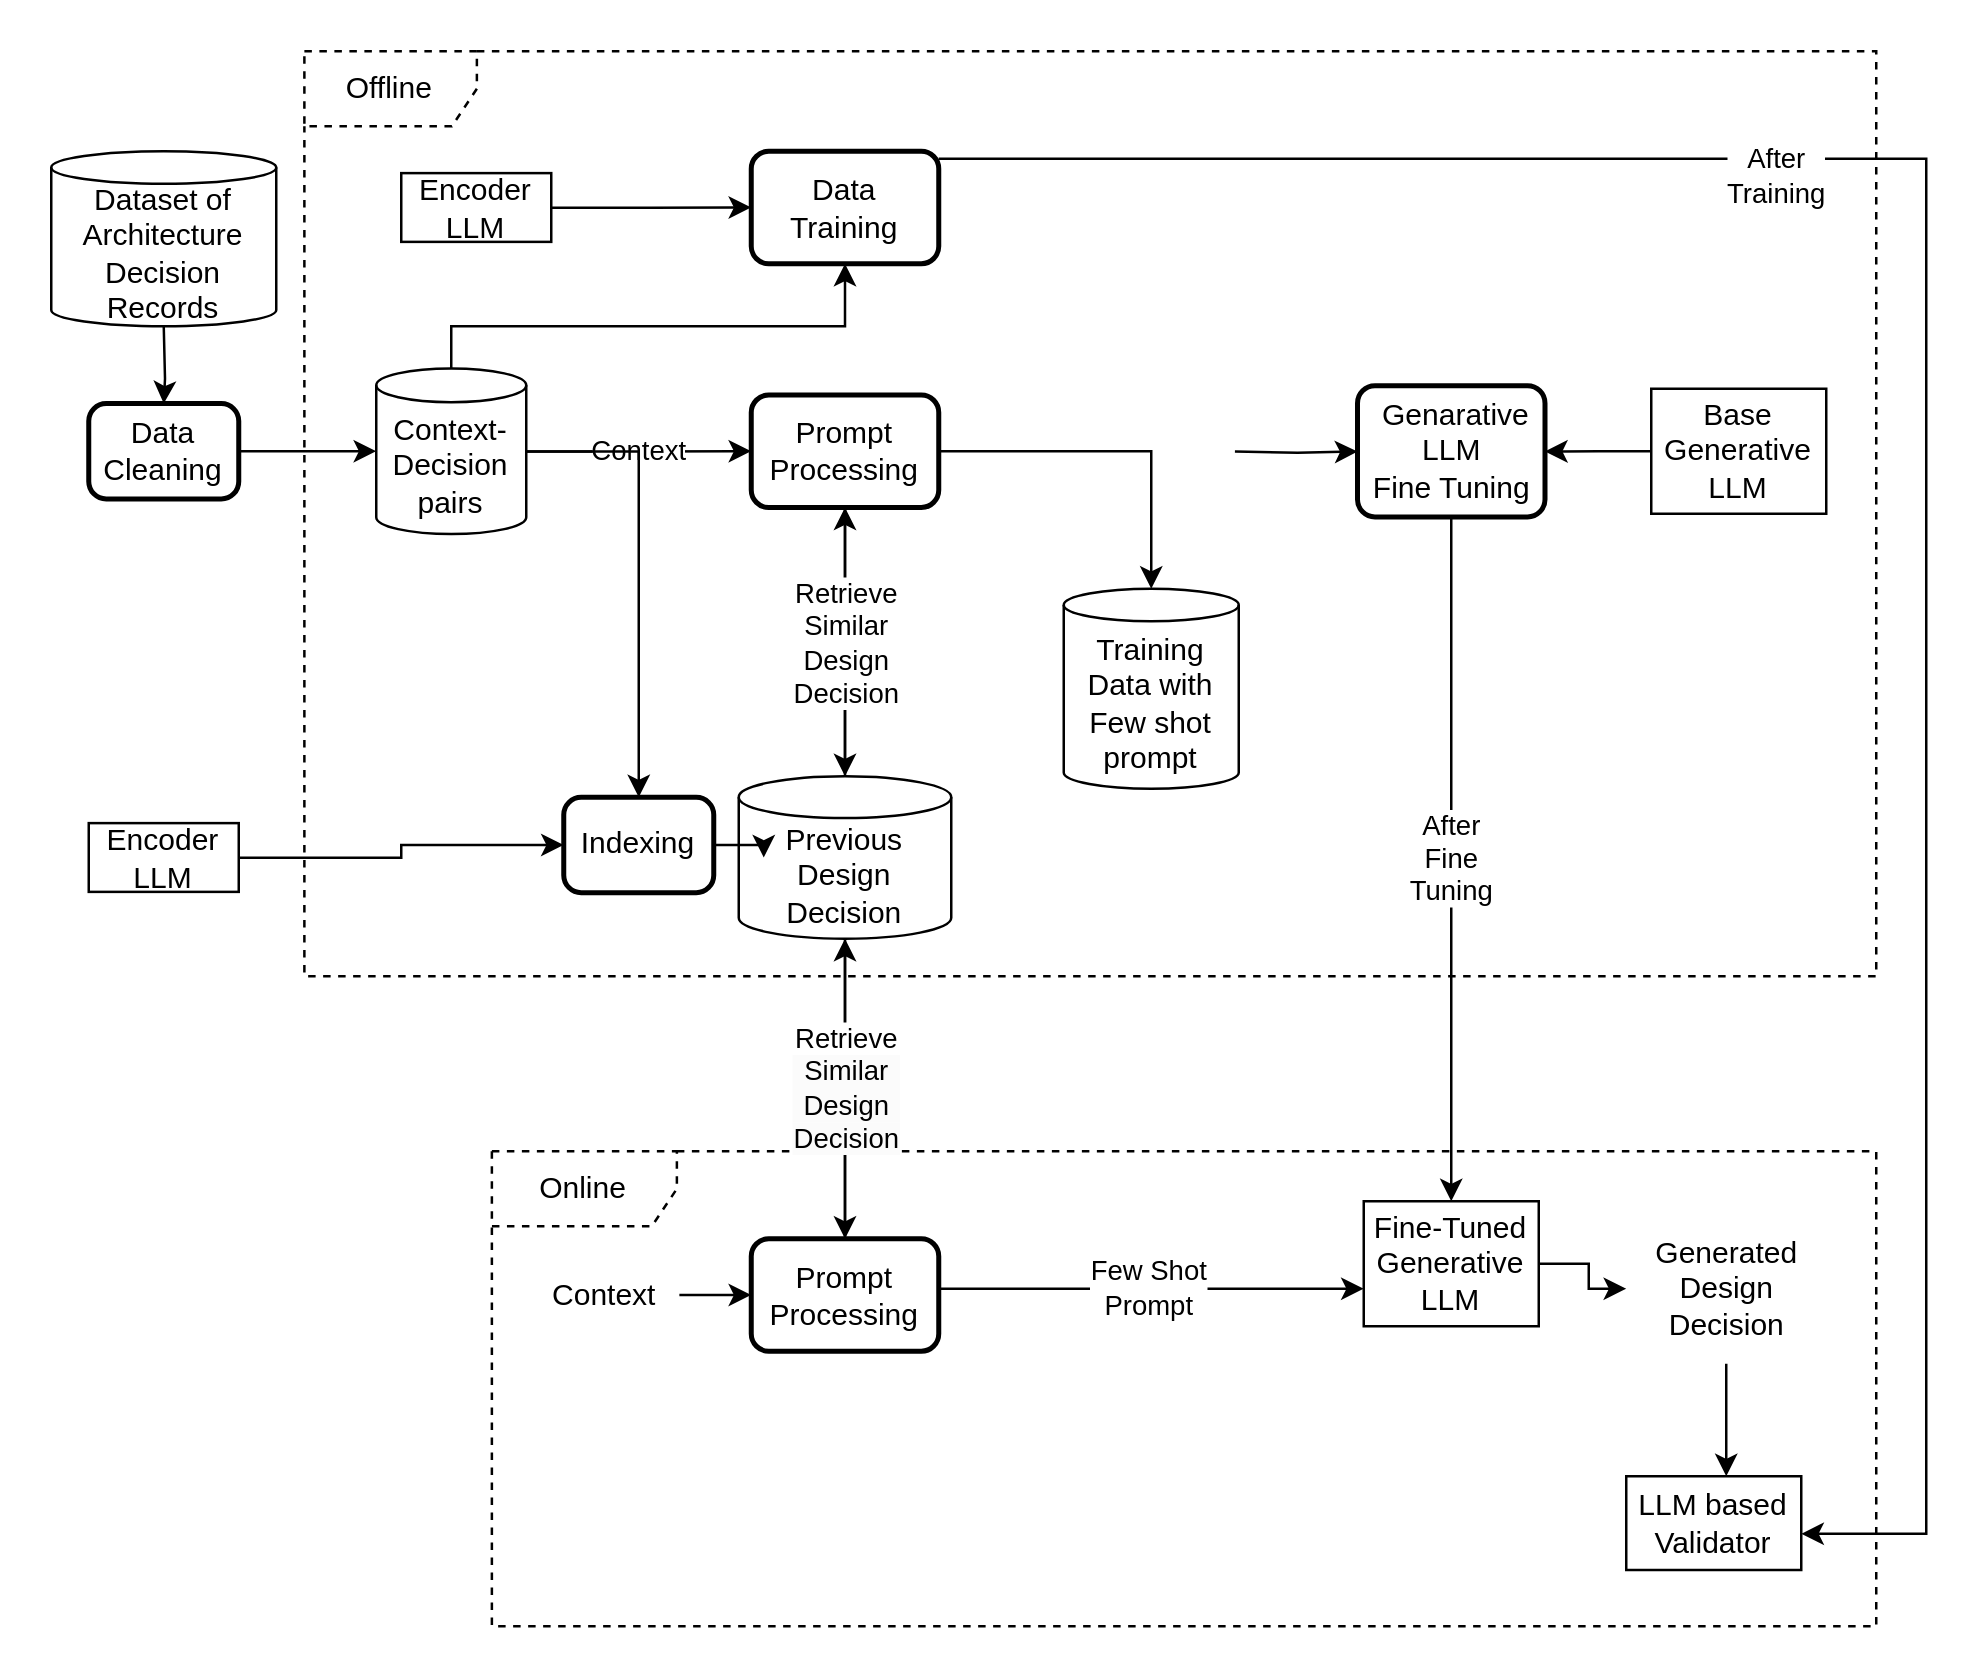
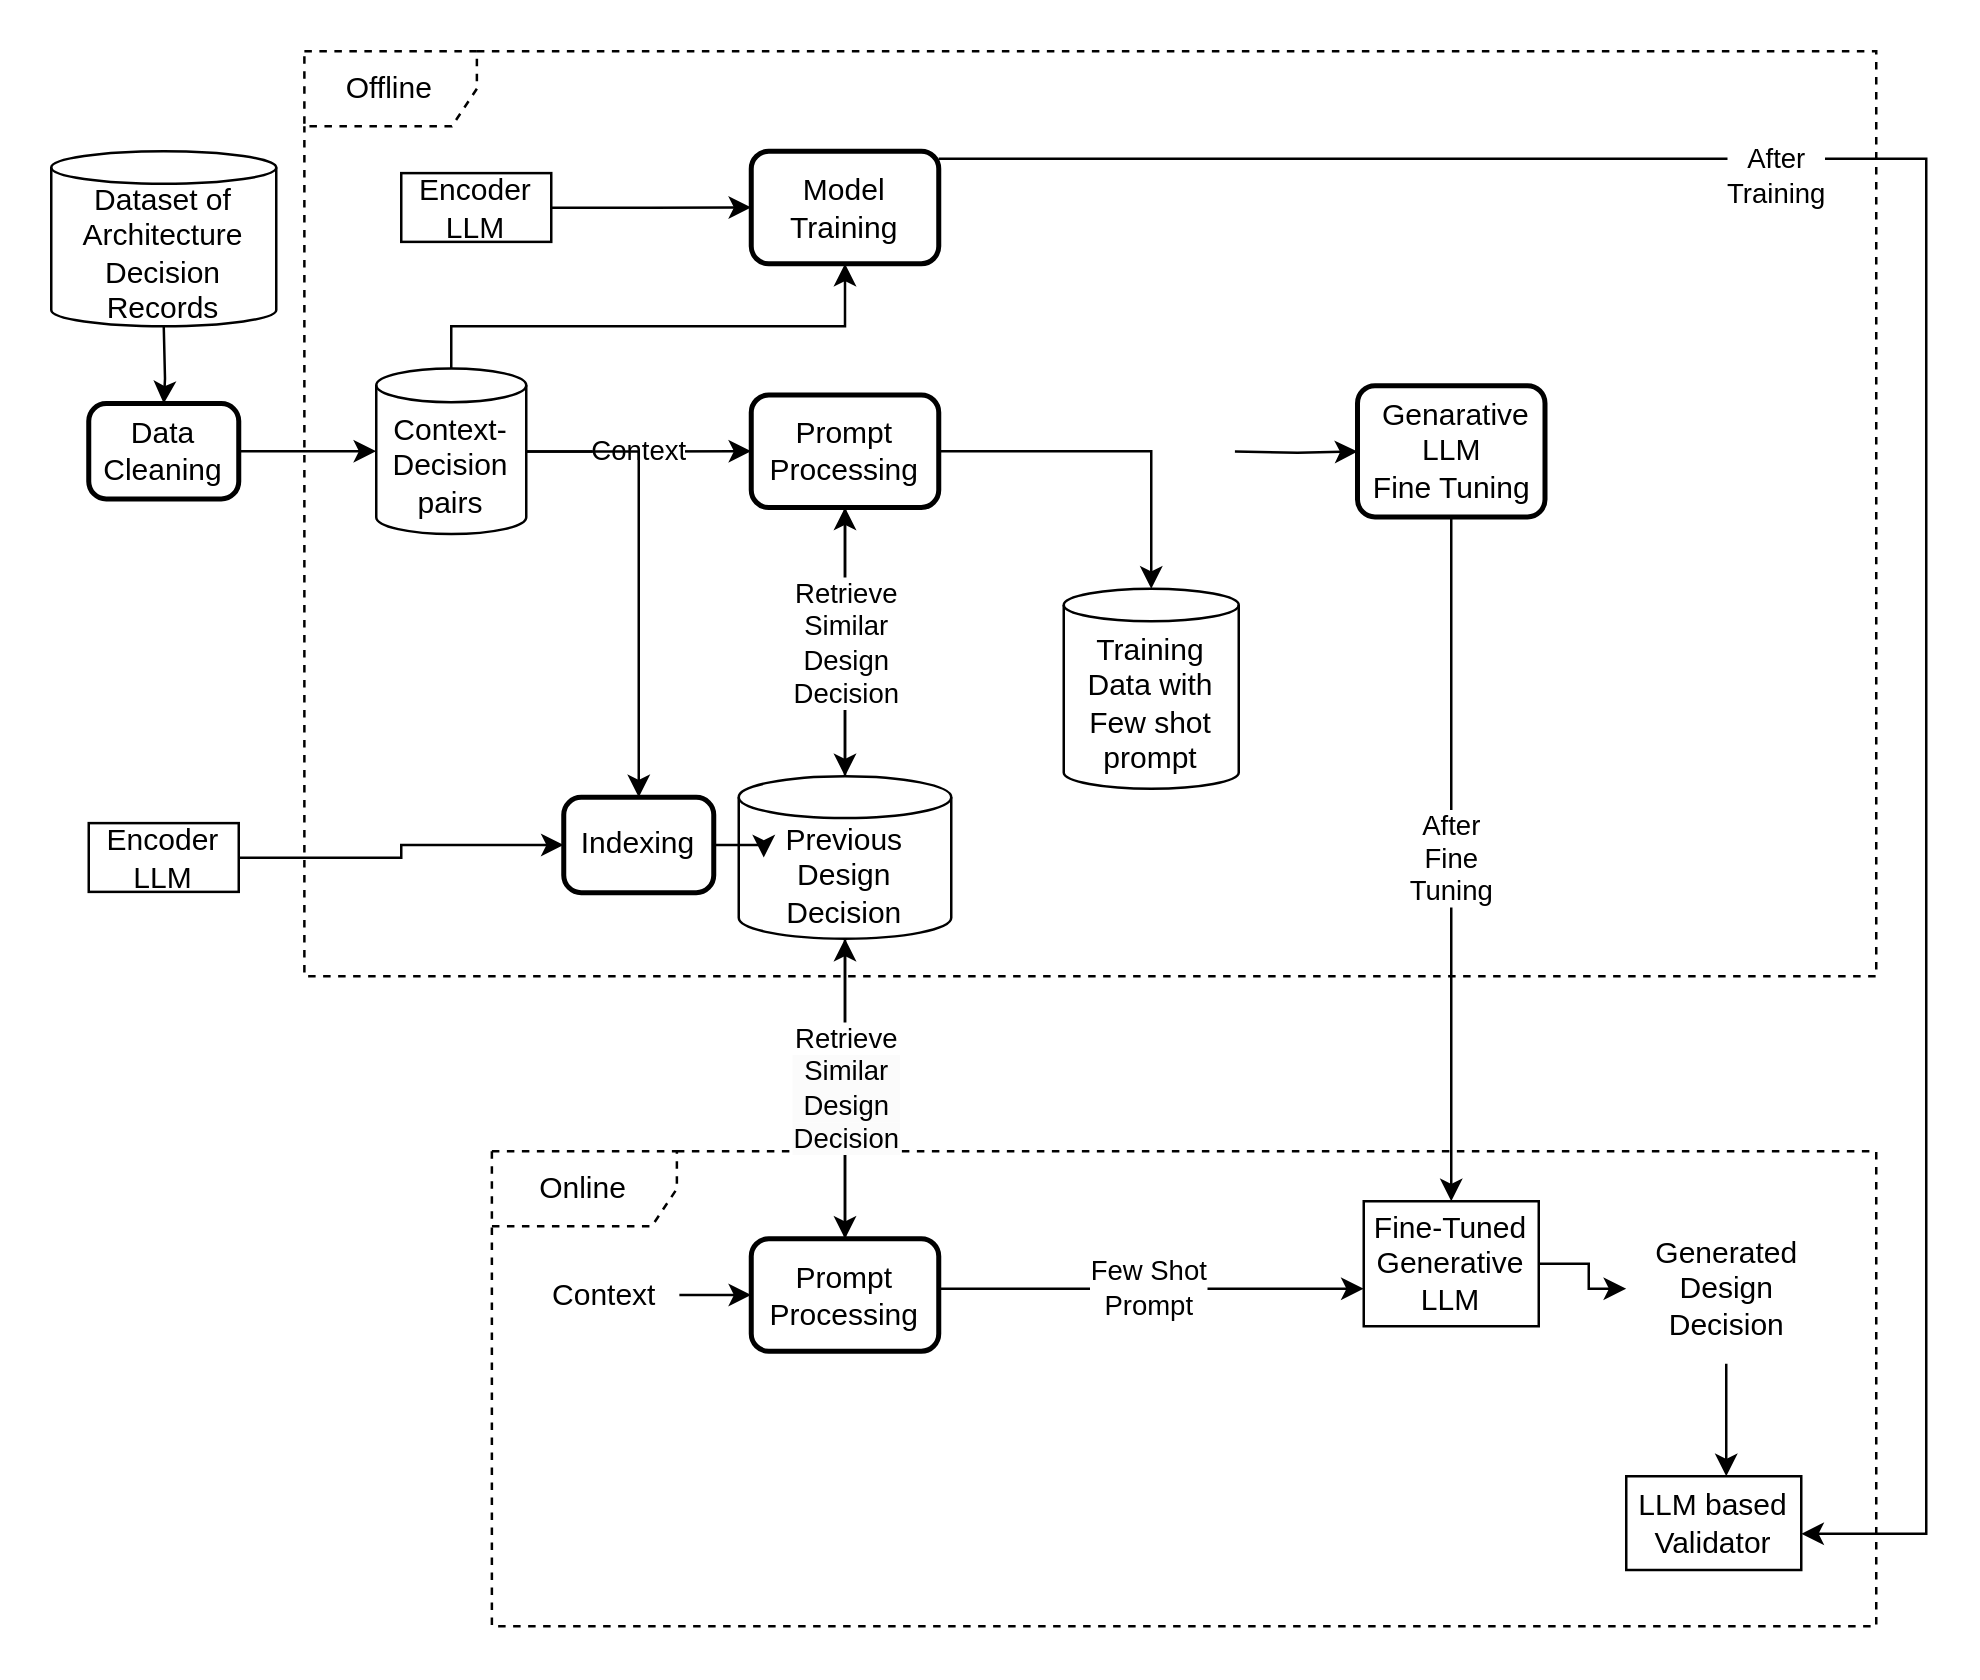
node "Data Training": label "Data Training" -> "Model Training"
edge "Base Generative LLM" -> "Genarative LLM Fine Tuning": removed
node "Base Generative LLM": removed
